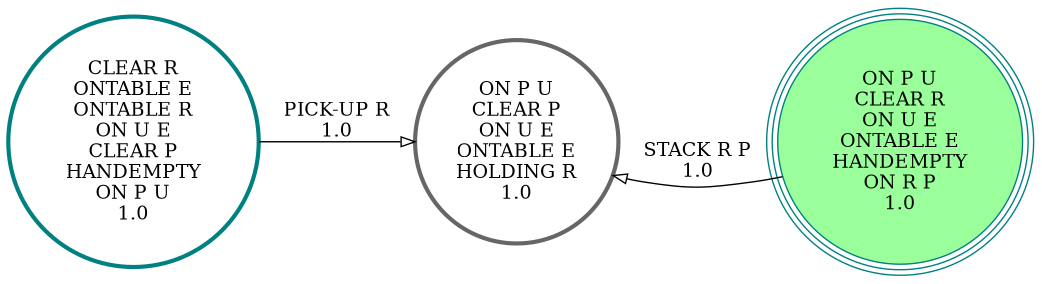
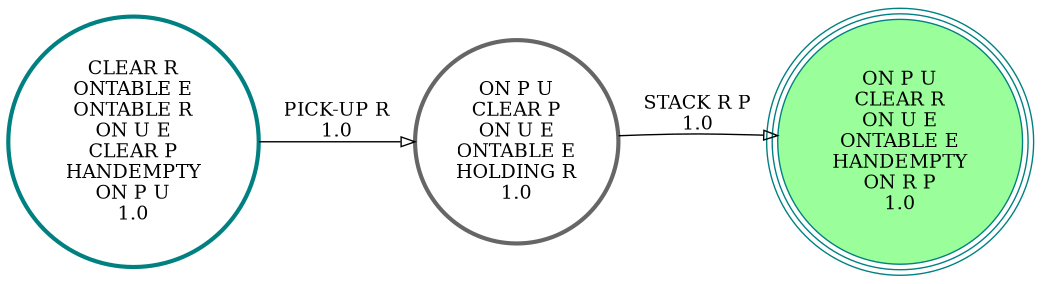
edge "ON P U CLEAR R ON U E ONTABLE E HANDEMPTY ON R P 1.0" -> "ON P U CLEAR P ON U E ONTABLE E HOLDING R 1.0": reversed
